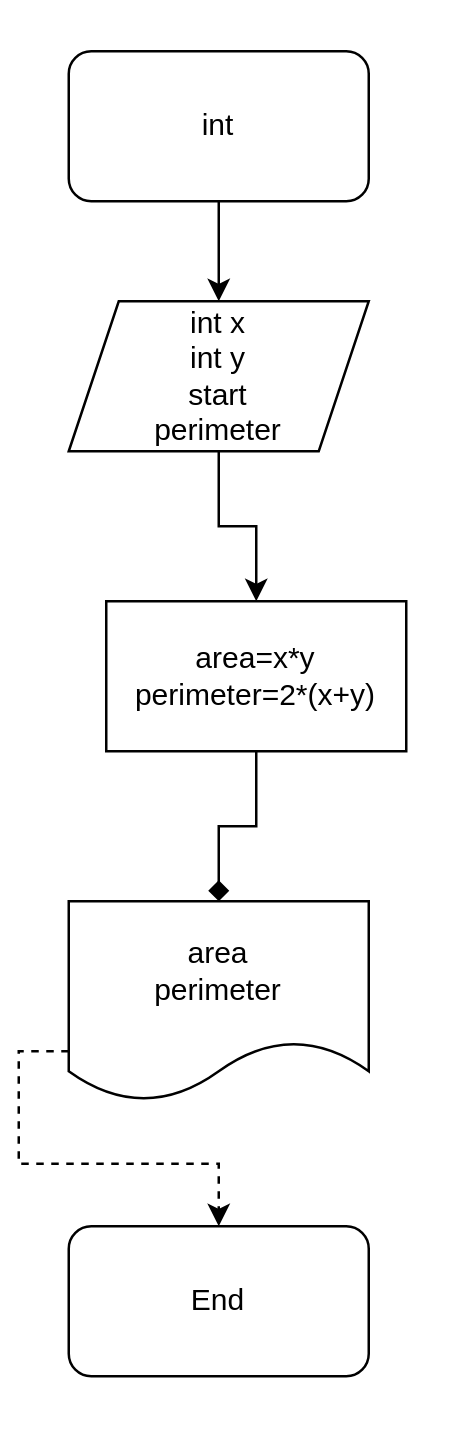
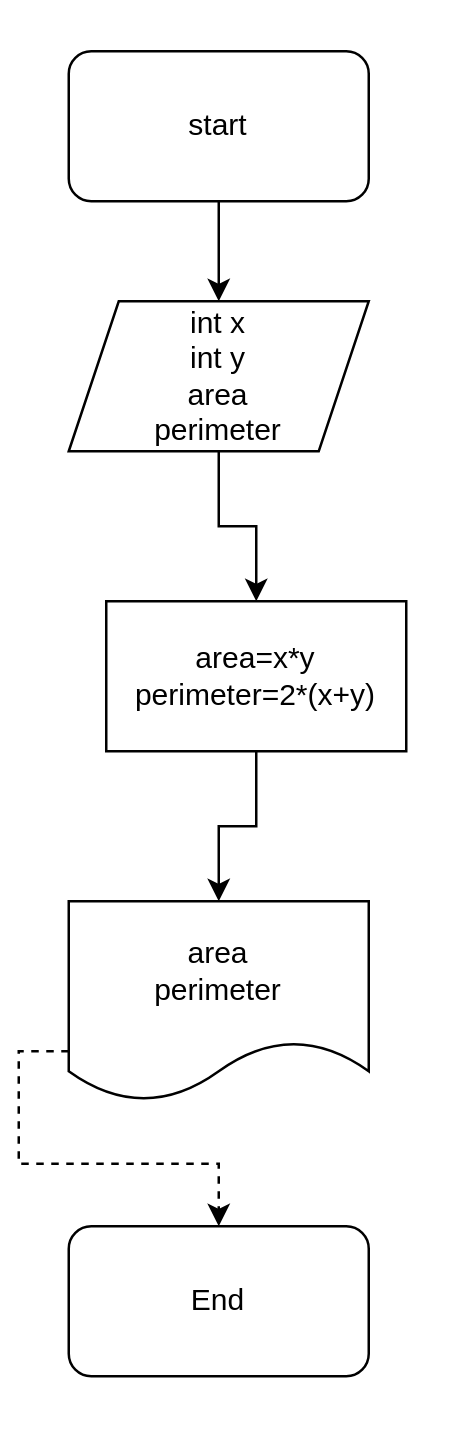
node "int": label "int" -> "start"
node "int x int y start perimeter": label "int x int y start perimeter" -> "int x int y area perimeter"
edge "area=x*y perimeter=2*(x+y)" -> "area perimeter": arrowhead diamond -> classic
